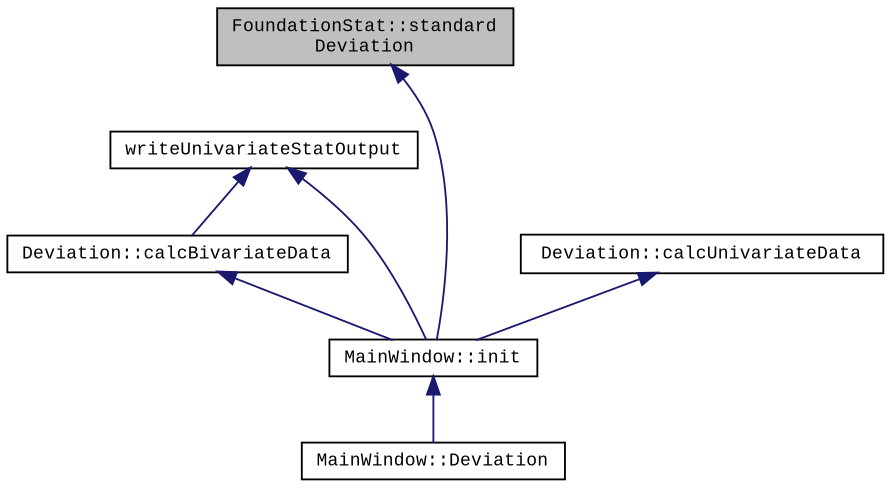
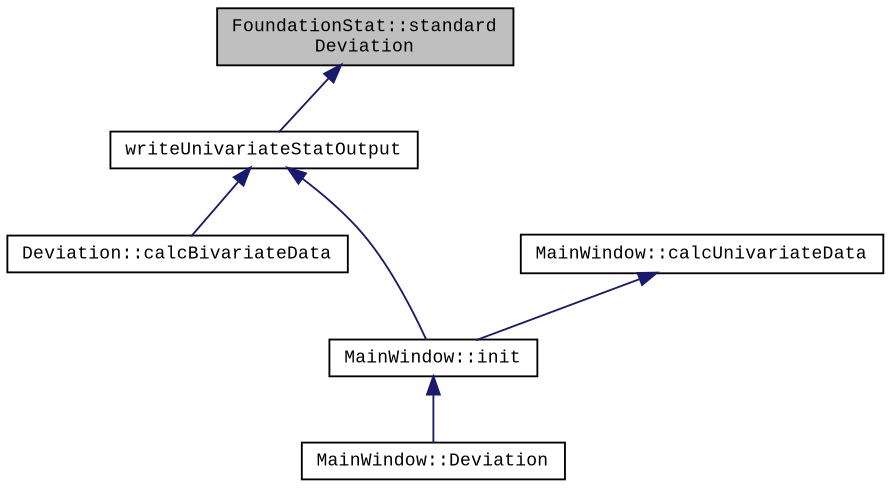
edge "MainWindow::init" -> "FoundationStat::standard Deviation": now "writeUnivariateStatOutput" -> "FoundationStat::standard Deviation"
node "Deviation::calcUnivariateData": label "Deviation::calcUnivariateData" -> "MainWindow::calcUnivariateData"
edge "MainWindow::init" -> "Deviation::calcBivariateData": removed
